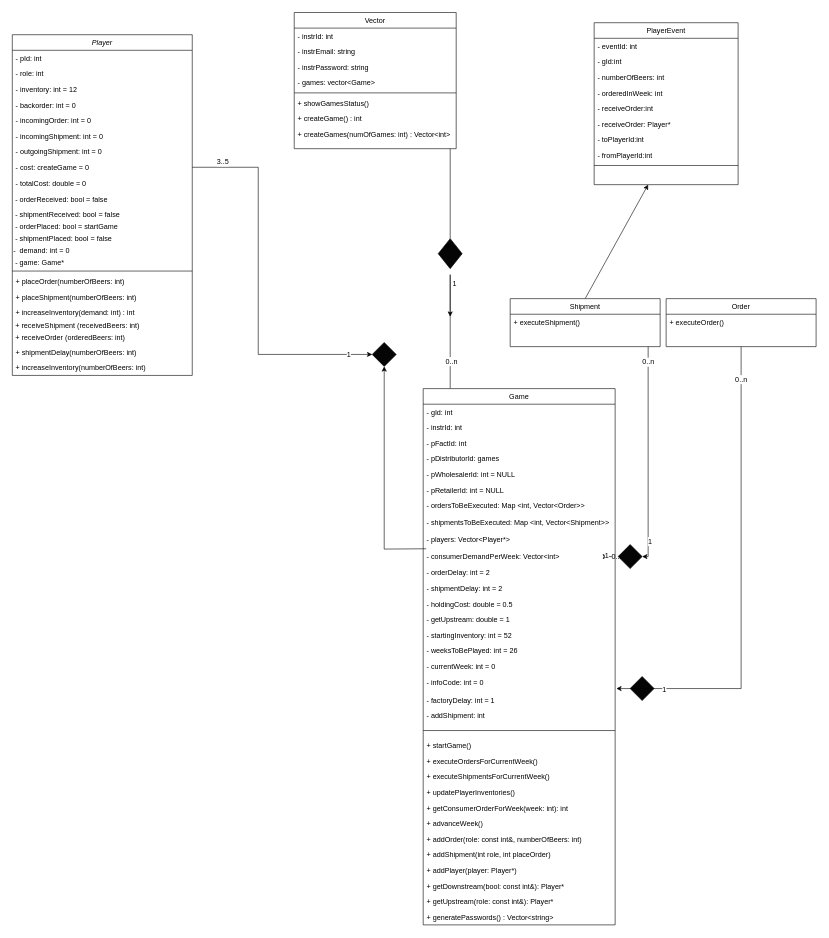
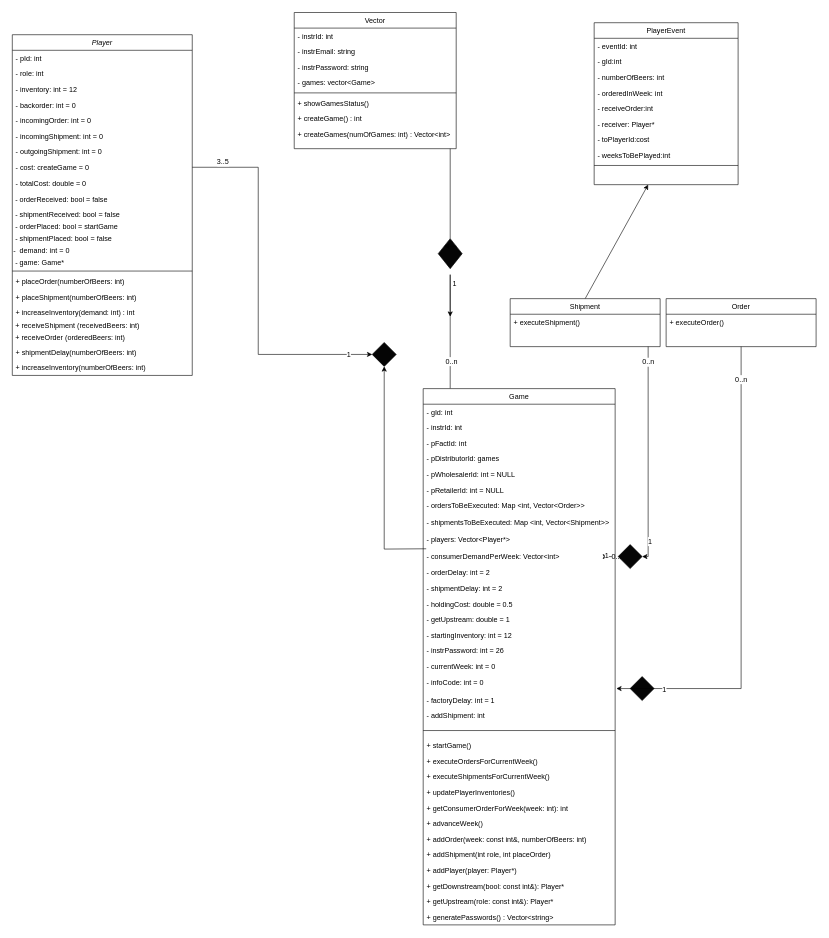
node "- receiveOrder: Player*": label "- receiveOrder: Player*" -> "- receiver: Player*"
node "- toPlayerId:int": label "- toPlayerId:int" -> "- toPlayerId:cost"
node "- fromPlayerId:int": label "- fromPlayerId:int" -> "- weeksToBePlayed:int"
node "- startingInventory: int = 52": label "- startingInventory: int = 52" -> "- startingInventory: int = 12"
node "- weeksToBePlayed: int = 26": label "- weeksToBePlayed: int = 26" -> "- instrPassword: int = 26"
node "+ addOrder(role: const int&, numberOfBeers: int)": label "+ addOrder(role: const int&, numberOfBeers: int)" -> "+ addOrder(week: const int&, numberOfBeers: int)"
